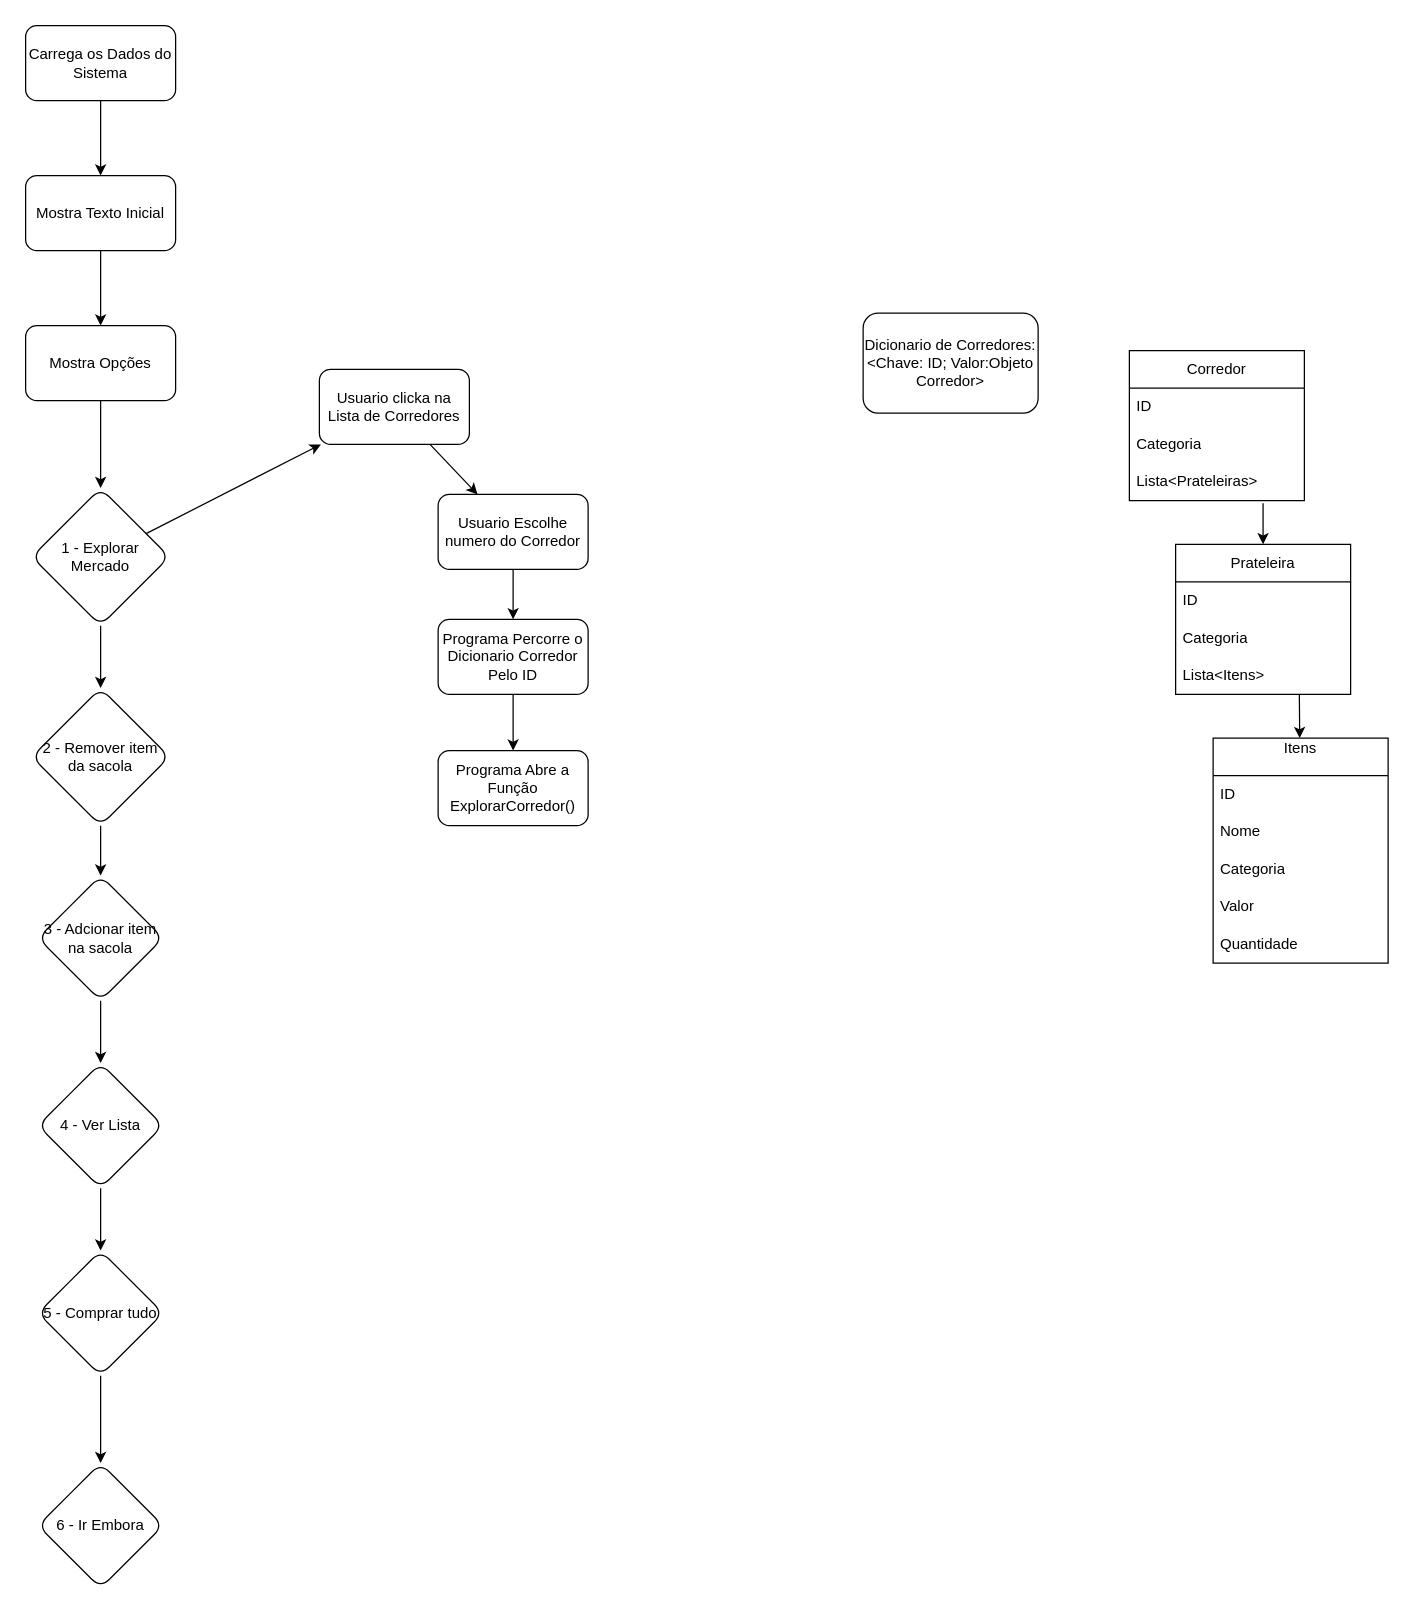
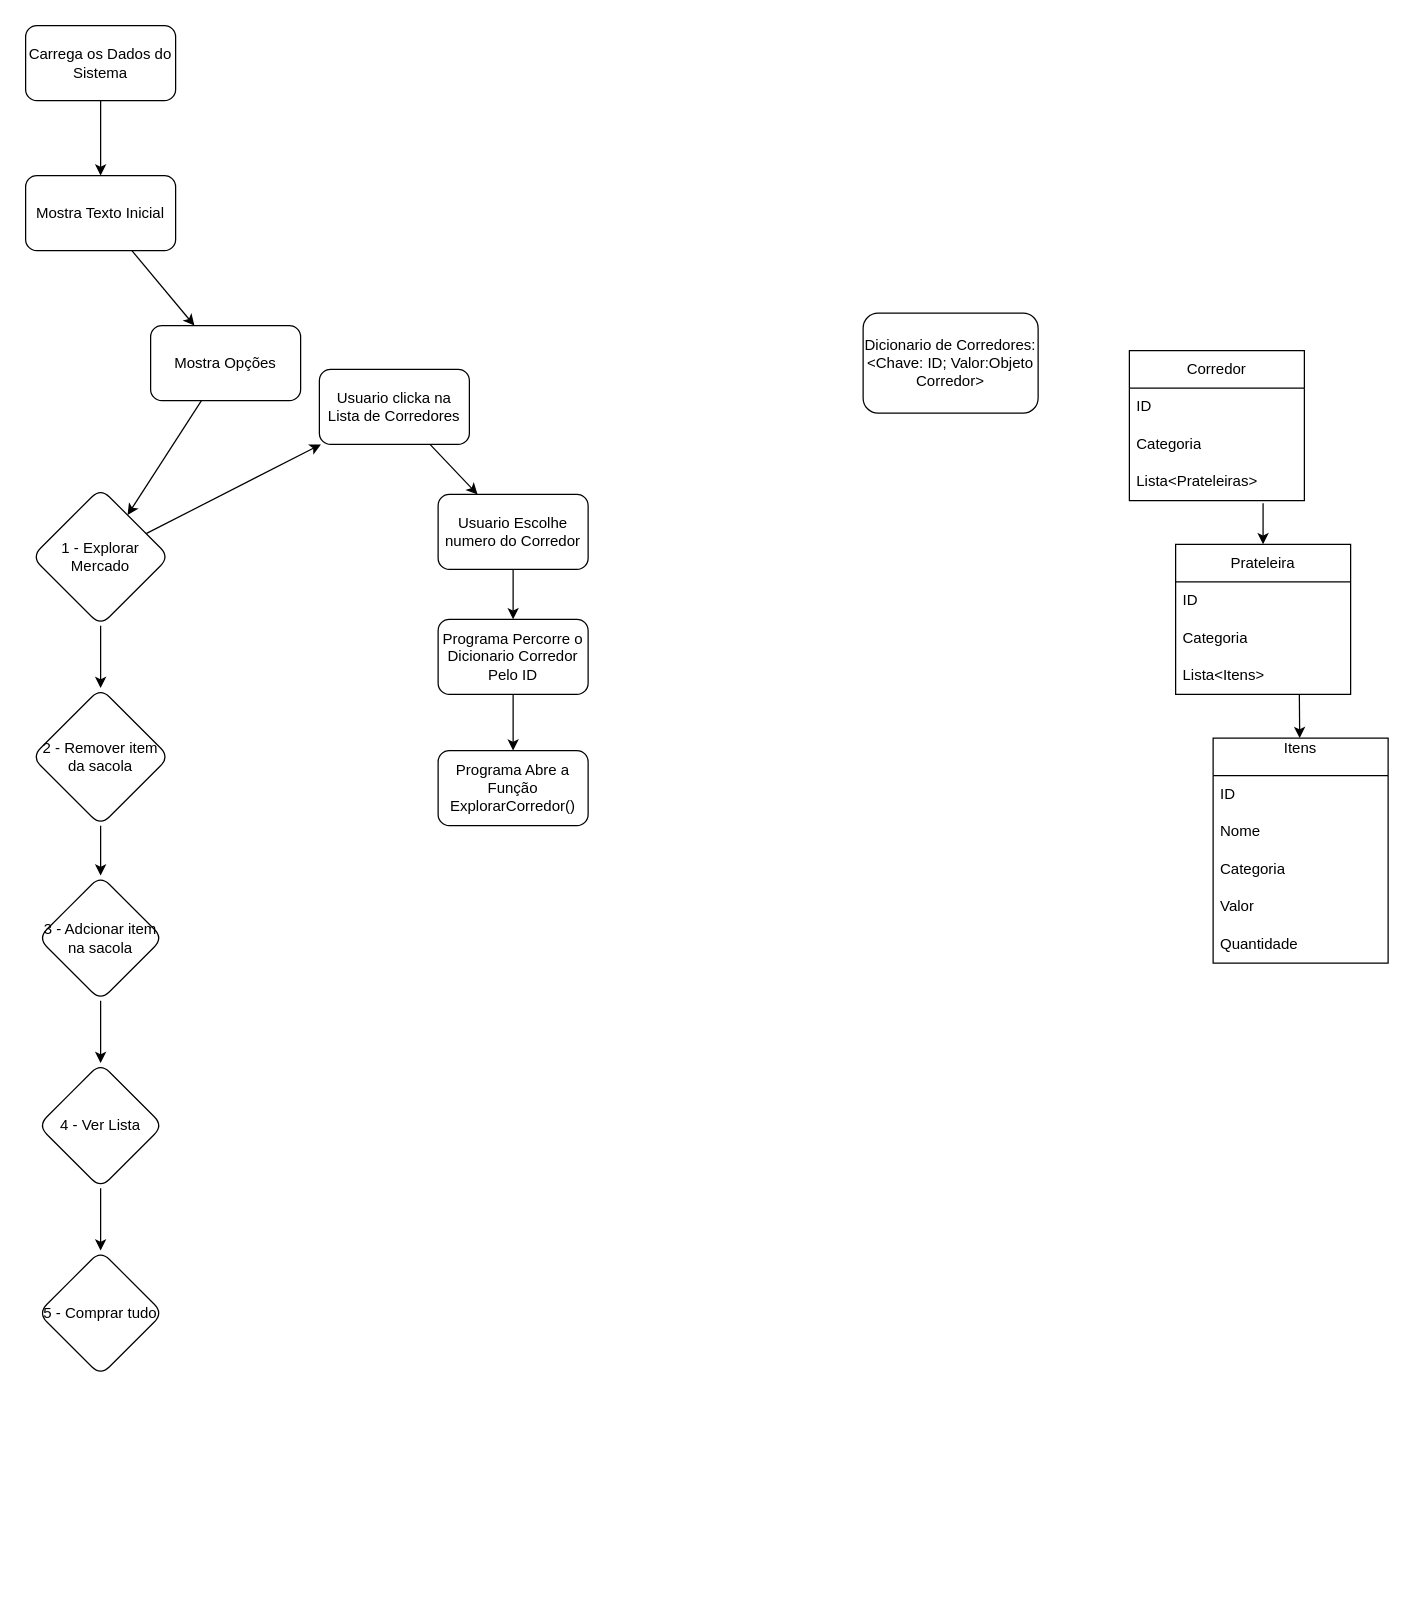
node "Mostra Opções": moved (101, 363) -> (226, 363)
edge "5 - Comprar tudo" -> "6 - Ir Embora": removed
node "6 - Ir Embora": removed
